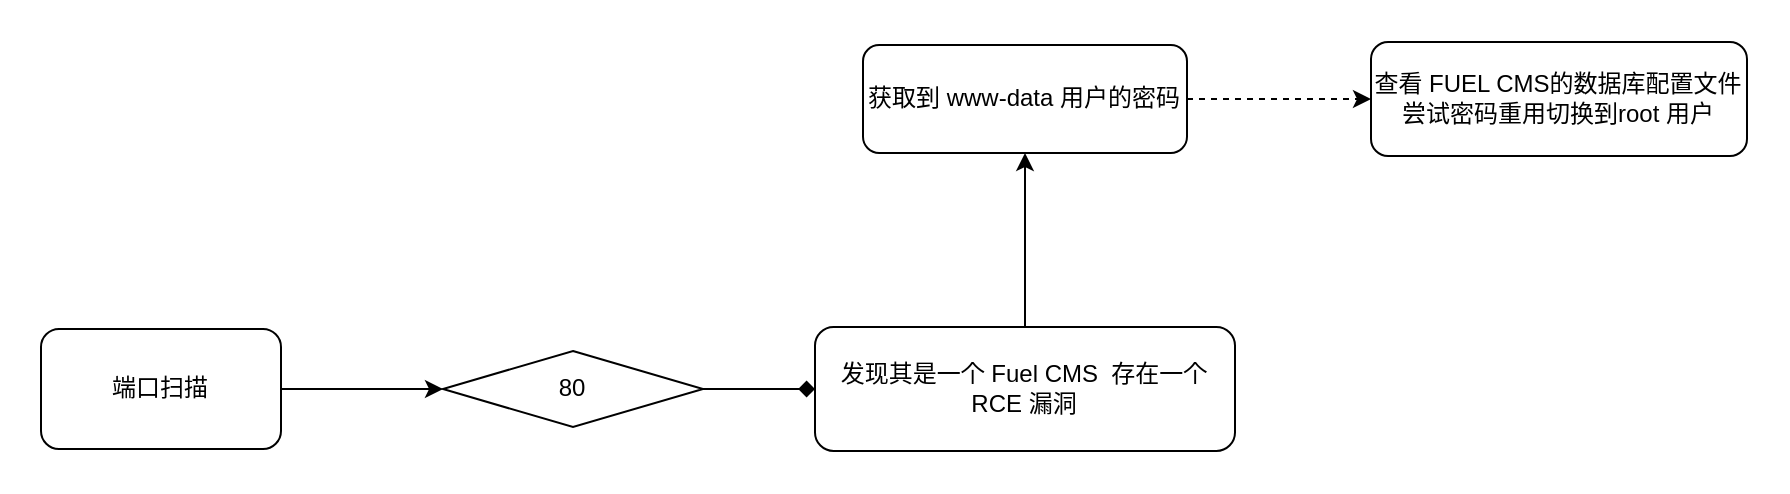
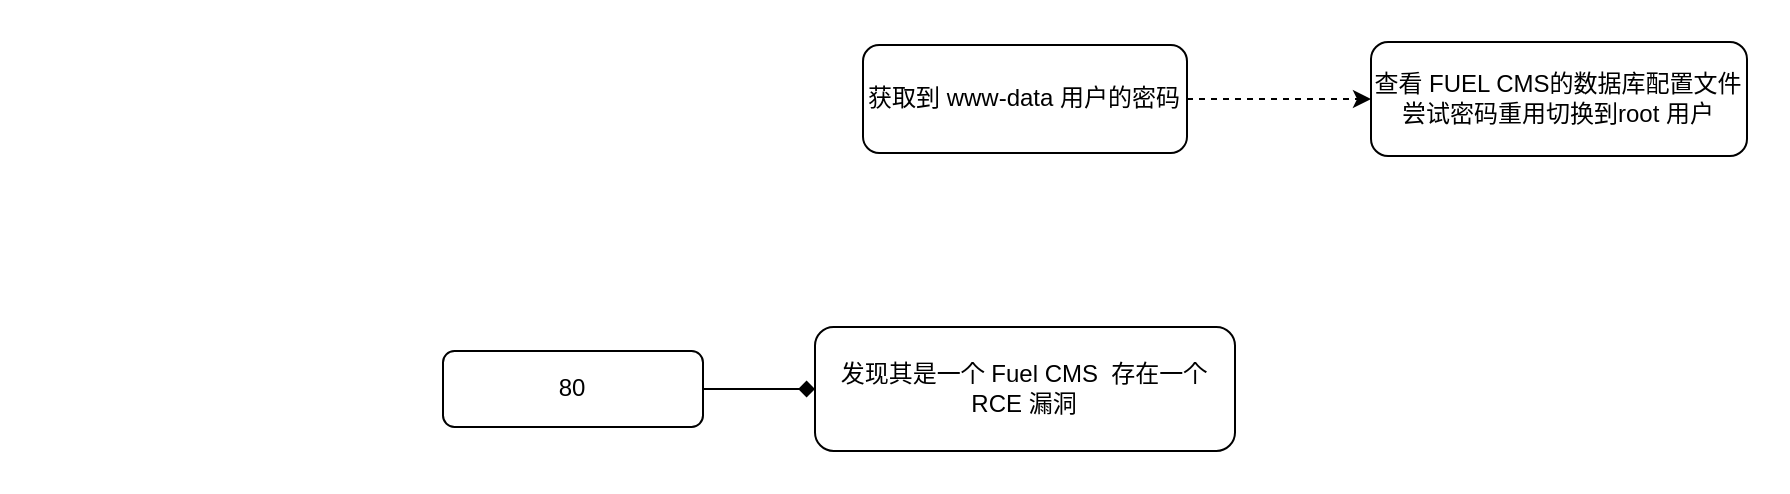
edge "发现其是一个 Fuel CMS 存在一个 RCE 漏洞" -> "获取到 www-data 用户的密码": removed
node "端口扫描": removed
edge "端口扫描" -> "80": removed
node "80": shape diamond -> rounded rectangle
